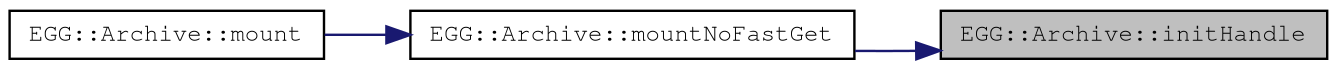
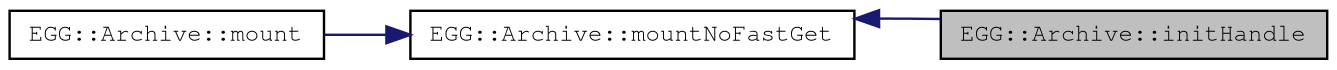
edge "EGG::Archive::mountNoFastGet" -> "EGG::Archive::initHandle": reversed
